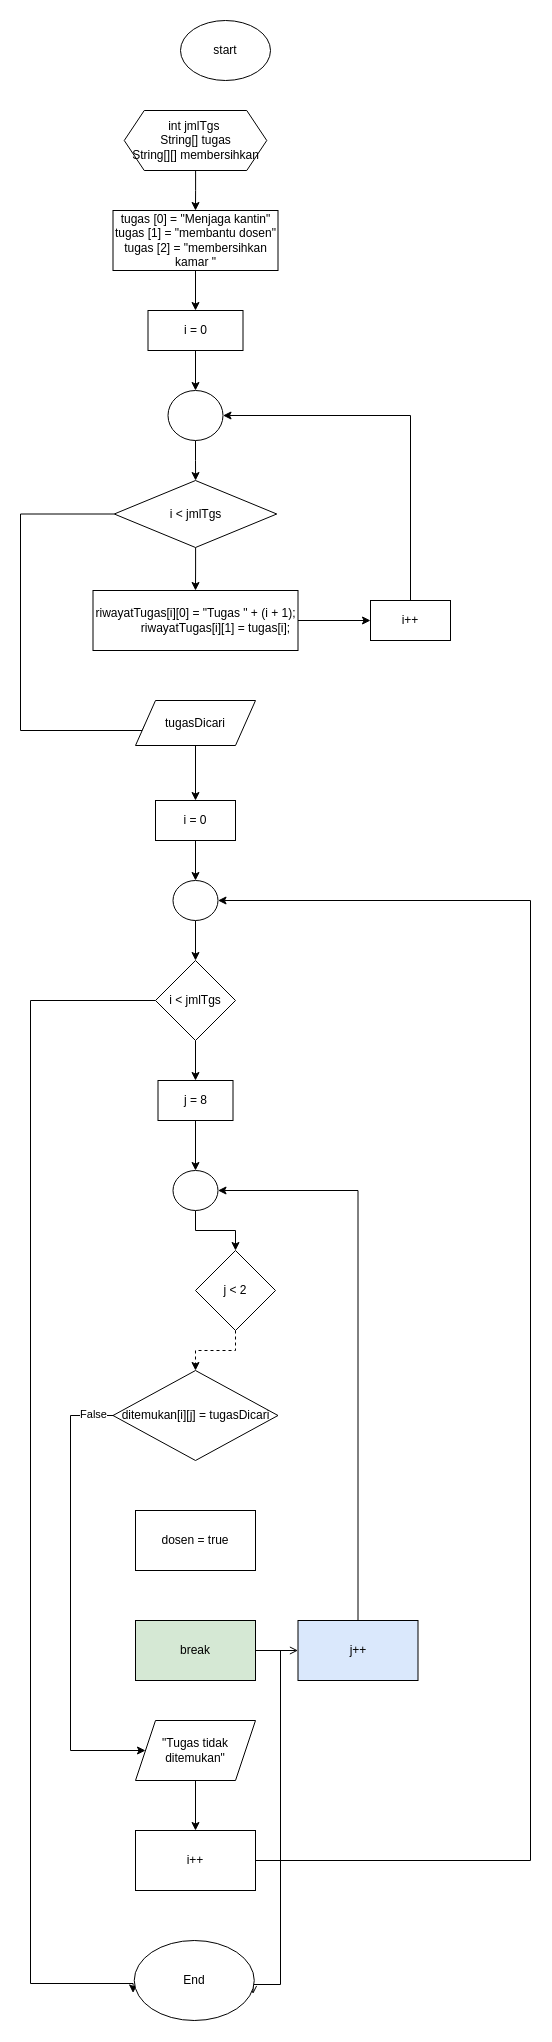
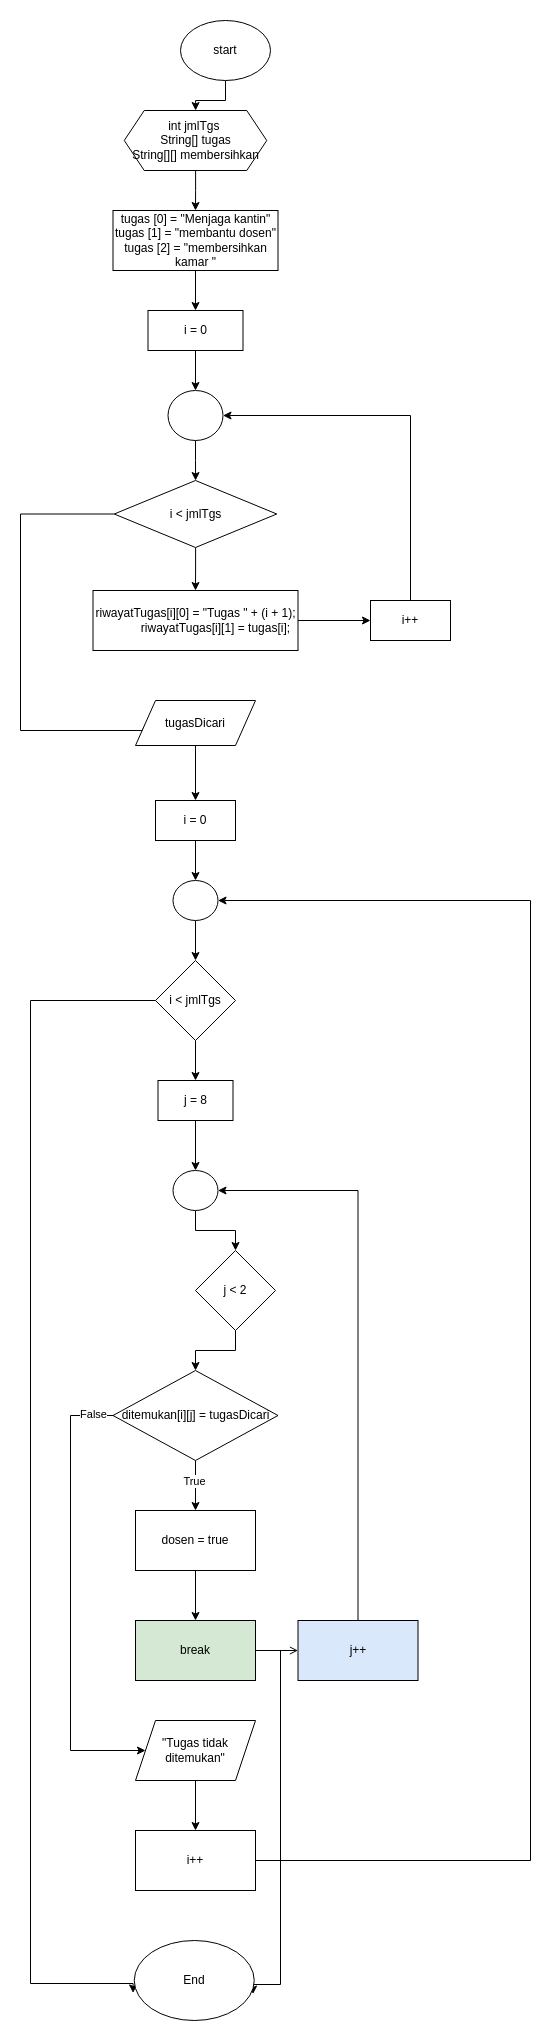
edge "start" -> "int jmlTgs String[] tugas String[][] membersihkan": added
edge "j < 2" -> "ditemukan[i][j] = tugasDicari": style dashed -> solid
edge "ditemukan[i][j] = tugasDicari" -> "dosen = true": added, label "True"
edge "dosen = true" -> "break": added
edge "break" -> "End": arrowhead open -> classic
